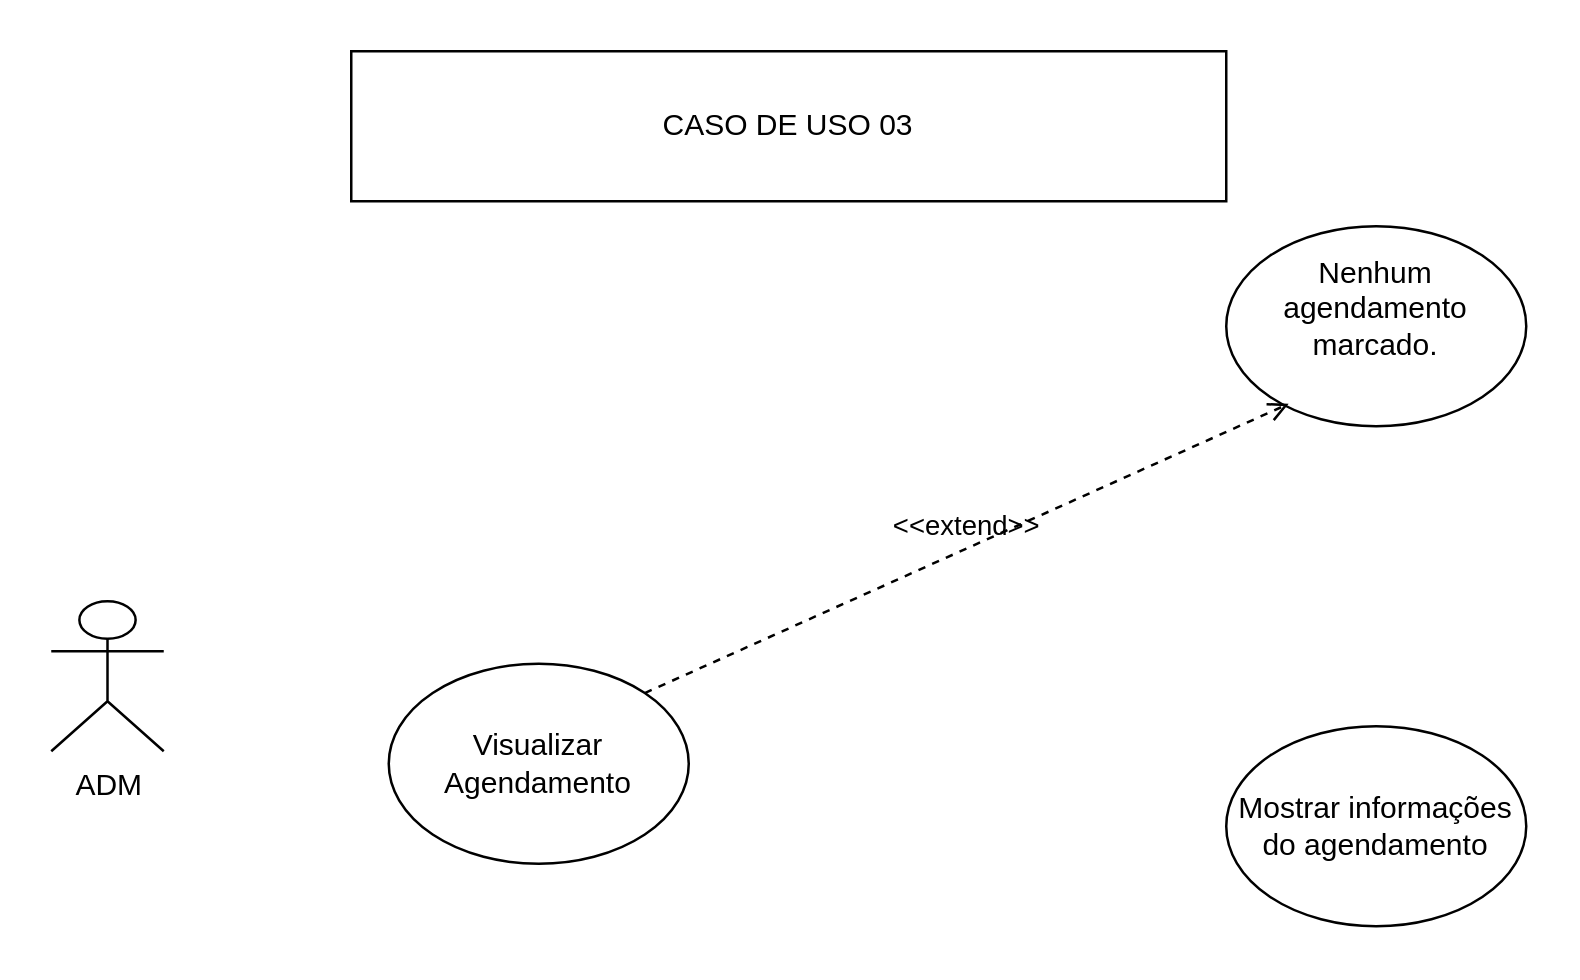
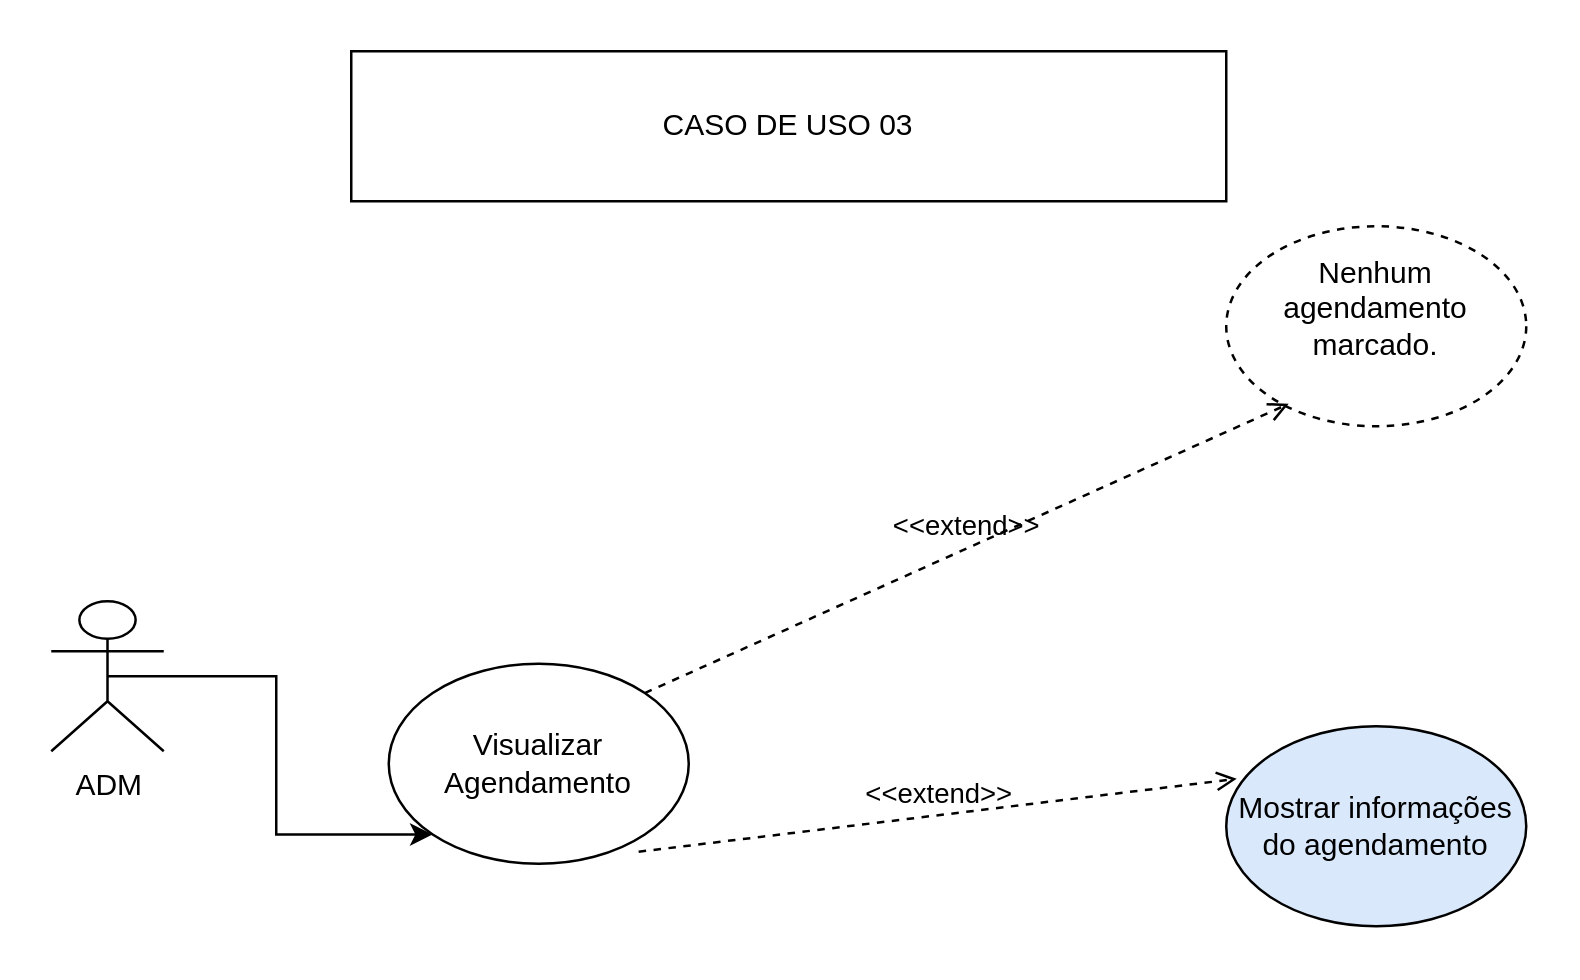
node "Nenhum agendamento marcado.": style solid -> dashed
edge "ADM" -> "Visualizar Agendamento": added
edge "Visualizar Agendamento" -> "Mostrar informações do agendamento": added, label "<<extend>>"
node "Mostrar informações do agendamento": fillcolor #ffffff -> #dae8fc
